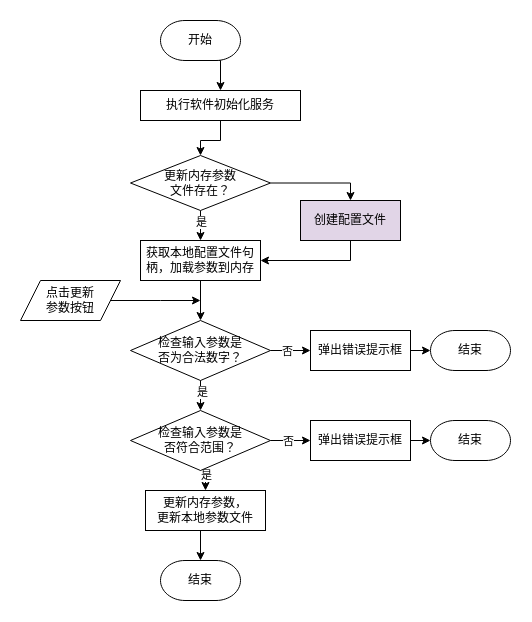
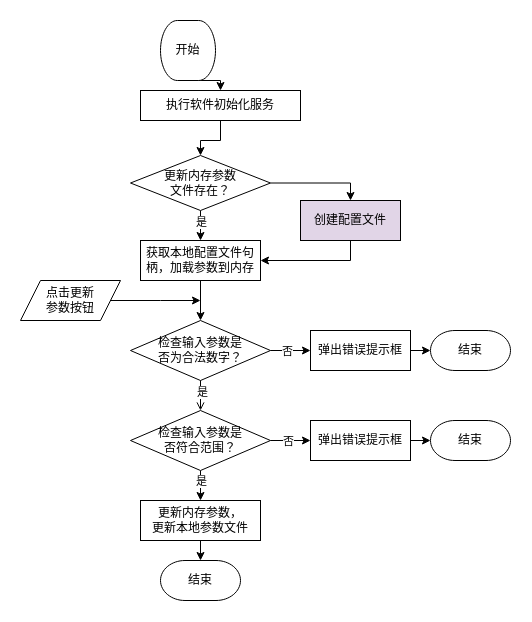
node "开始": size 80x40 -> 55x60
edge "检查输入参数是 否为合法数字？" -> "检查输入参数是 否符合范围？": arrowhead classic -> open
node "更新内存参数， 更新本地参数文件": moved (206, 511) -> (201, 521)
